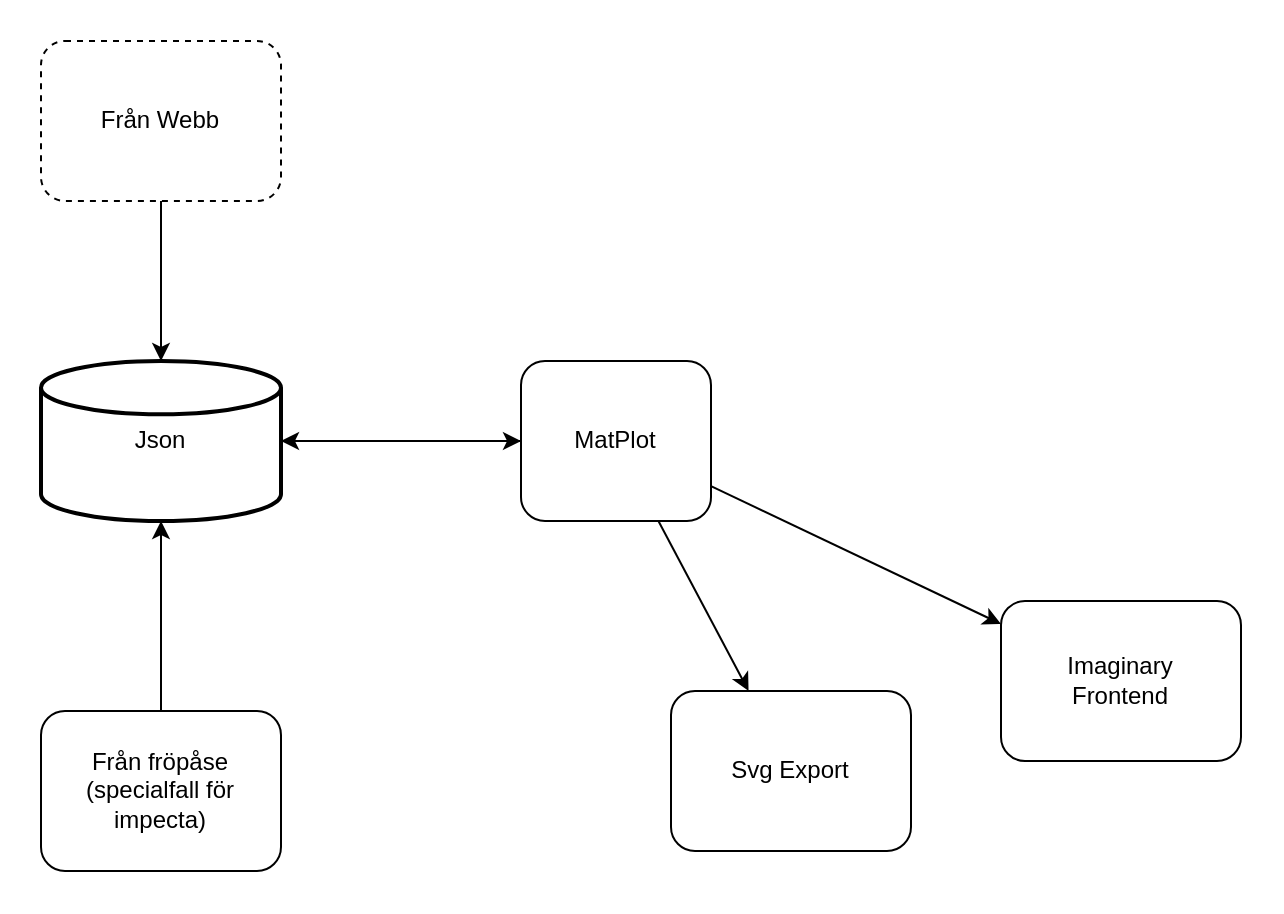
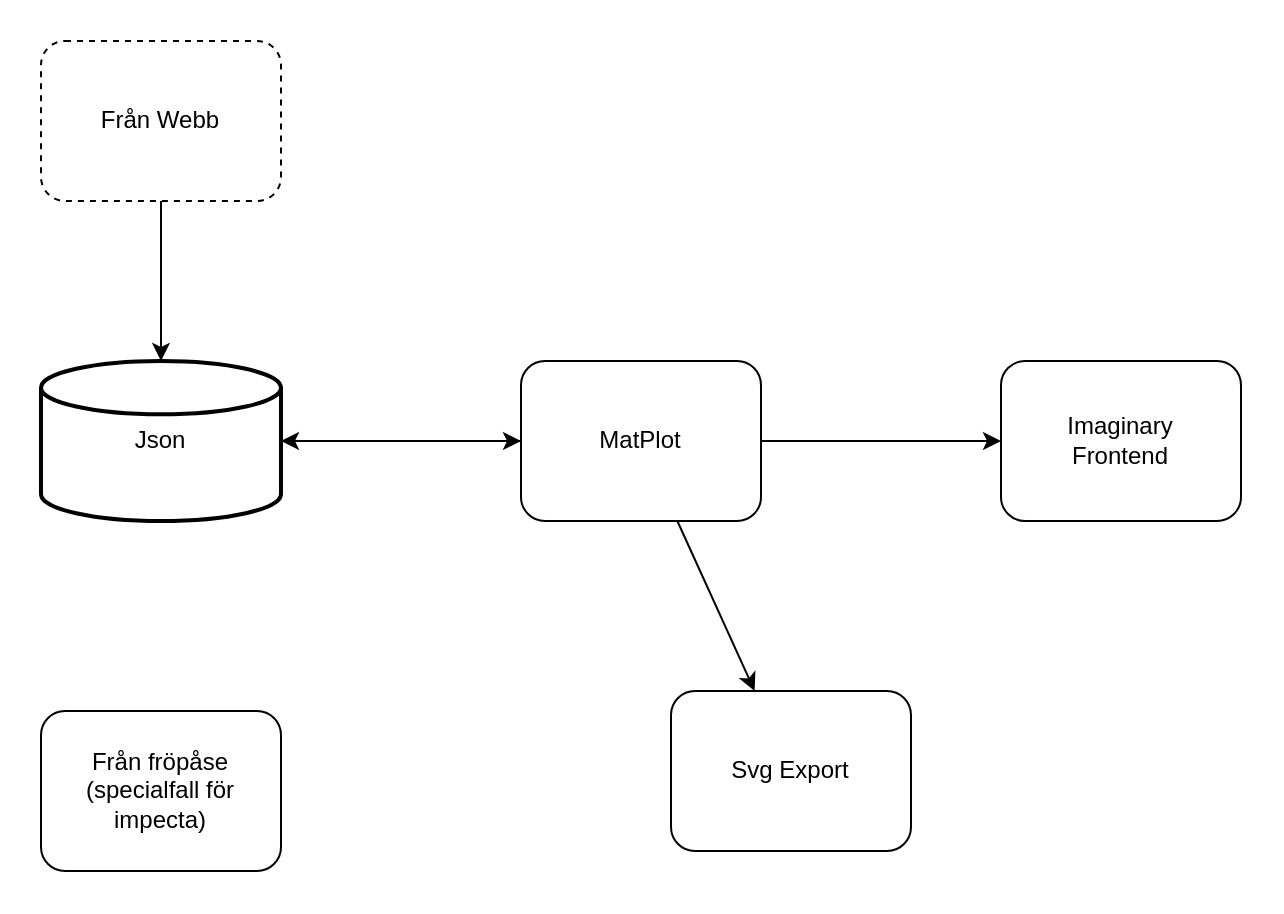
node "MatPlot": size 190x160 -> 240x160
edge "Från fröpåse (specialfall för impecta)" -> "Json": removed
node "Imaginary Frontend": moved (1121, 681) -> (1121, 441)
